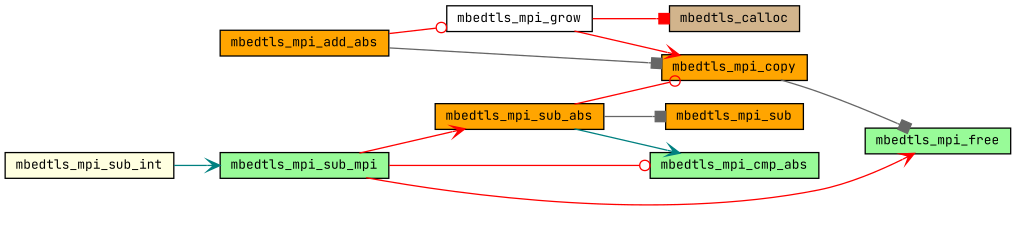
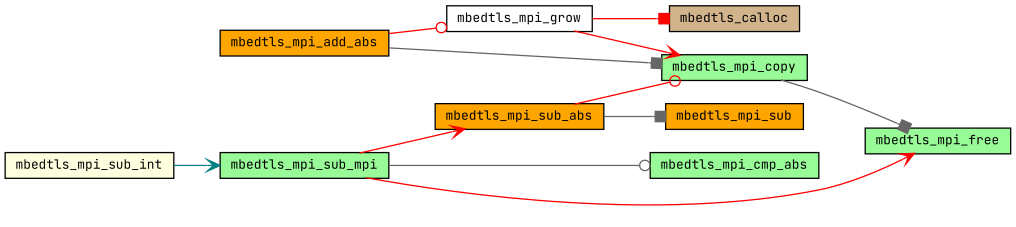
node "mbedtls_mpi_copy": fillcolor orange -> palegreen
edge "mbedtls_mpi_sub_abs" -> "mbedtls_mpi_cmp_abs": removed
edge "mbedtls_mpi_sub_mpi" -> "mbedtls_mpi_cmp_abs": color red -> gray40
